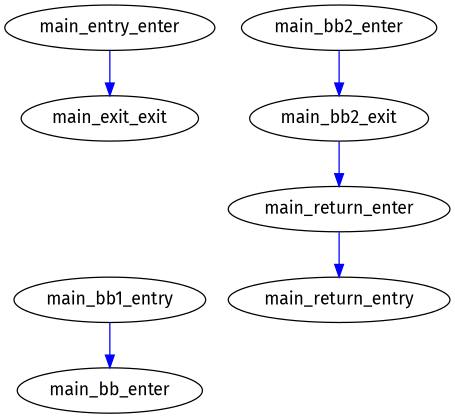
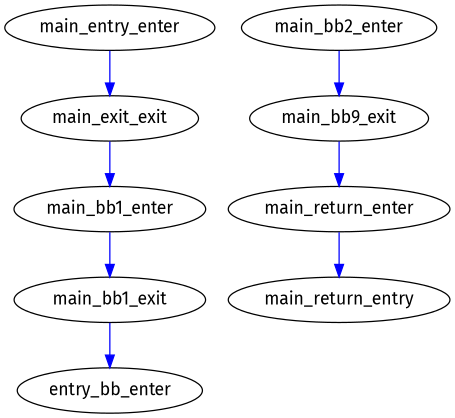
node "main_bb2_exit": label "main_bb2_exit" -> "main_bb9_exit"
node "main_bb1_enter": added
node "main_bb1_entry": label "main_bb1_entry" -> "main_bb1_exit"
node "main_bb_enter": label "main_bb_enter" -> "entry_bb_enter"
